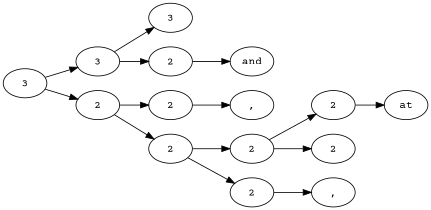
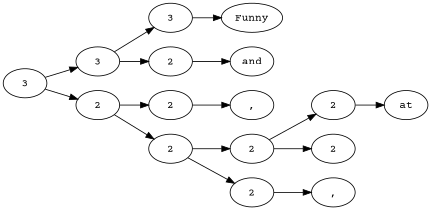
node "Funny": added
